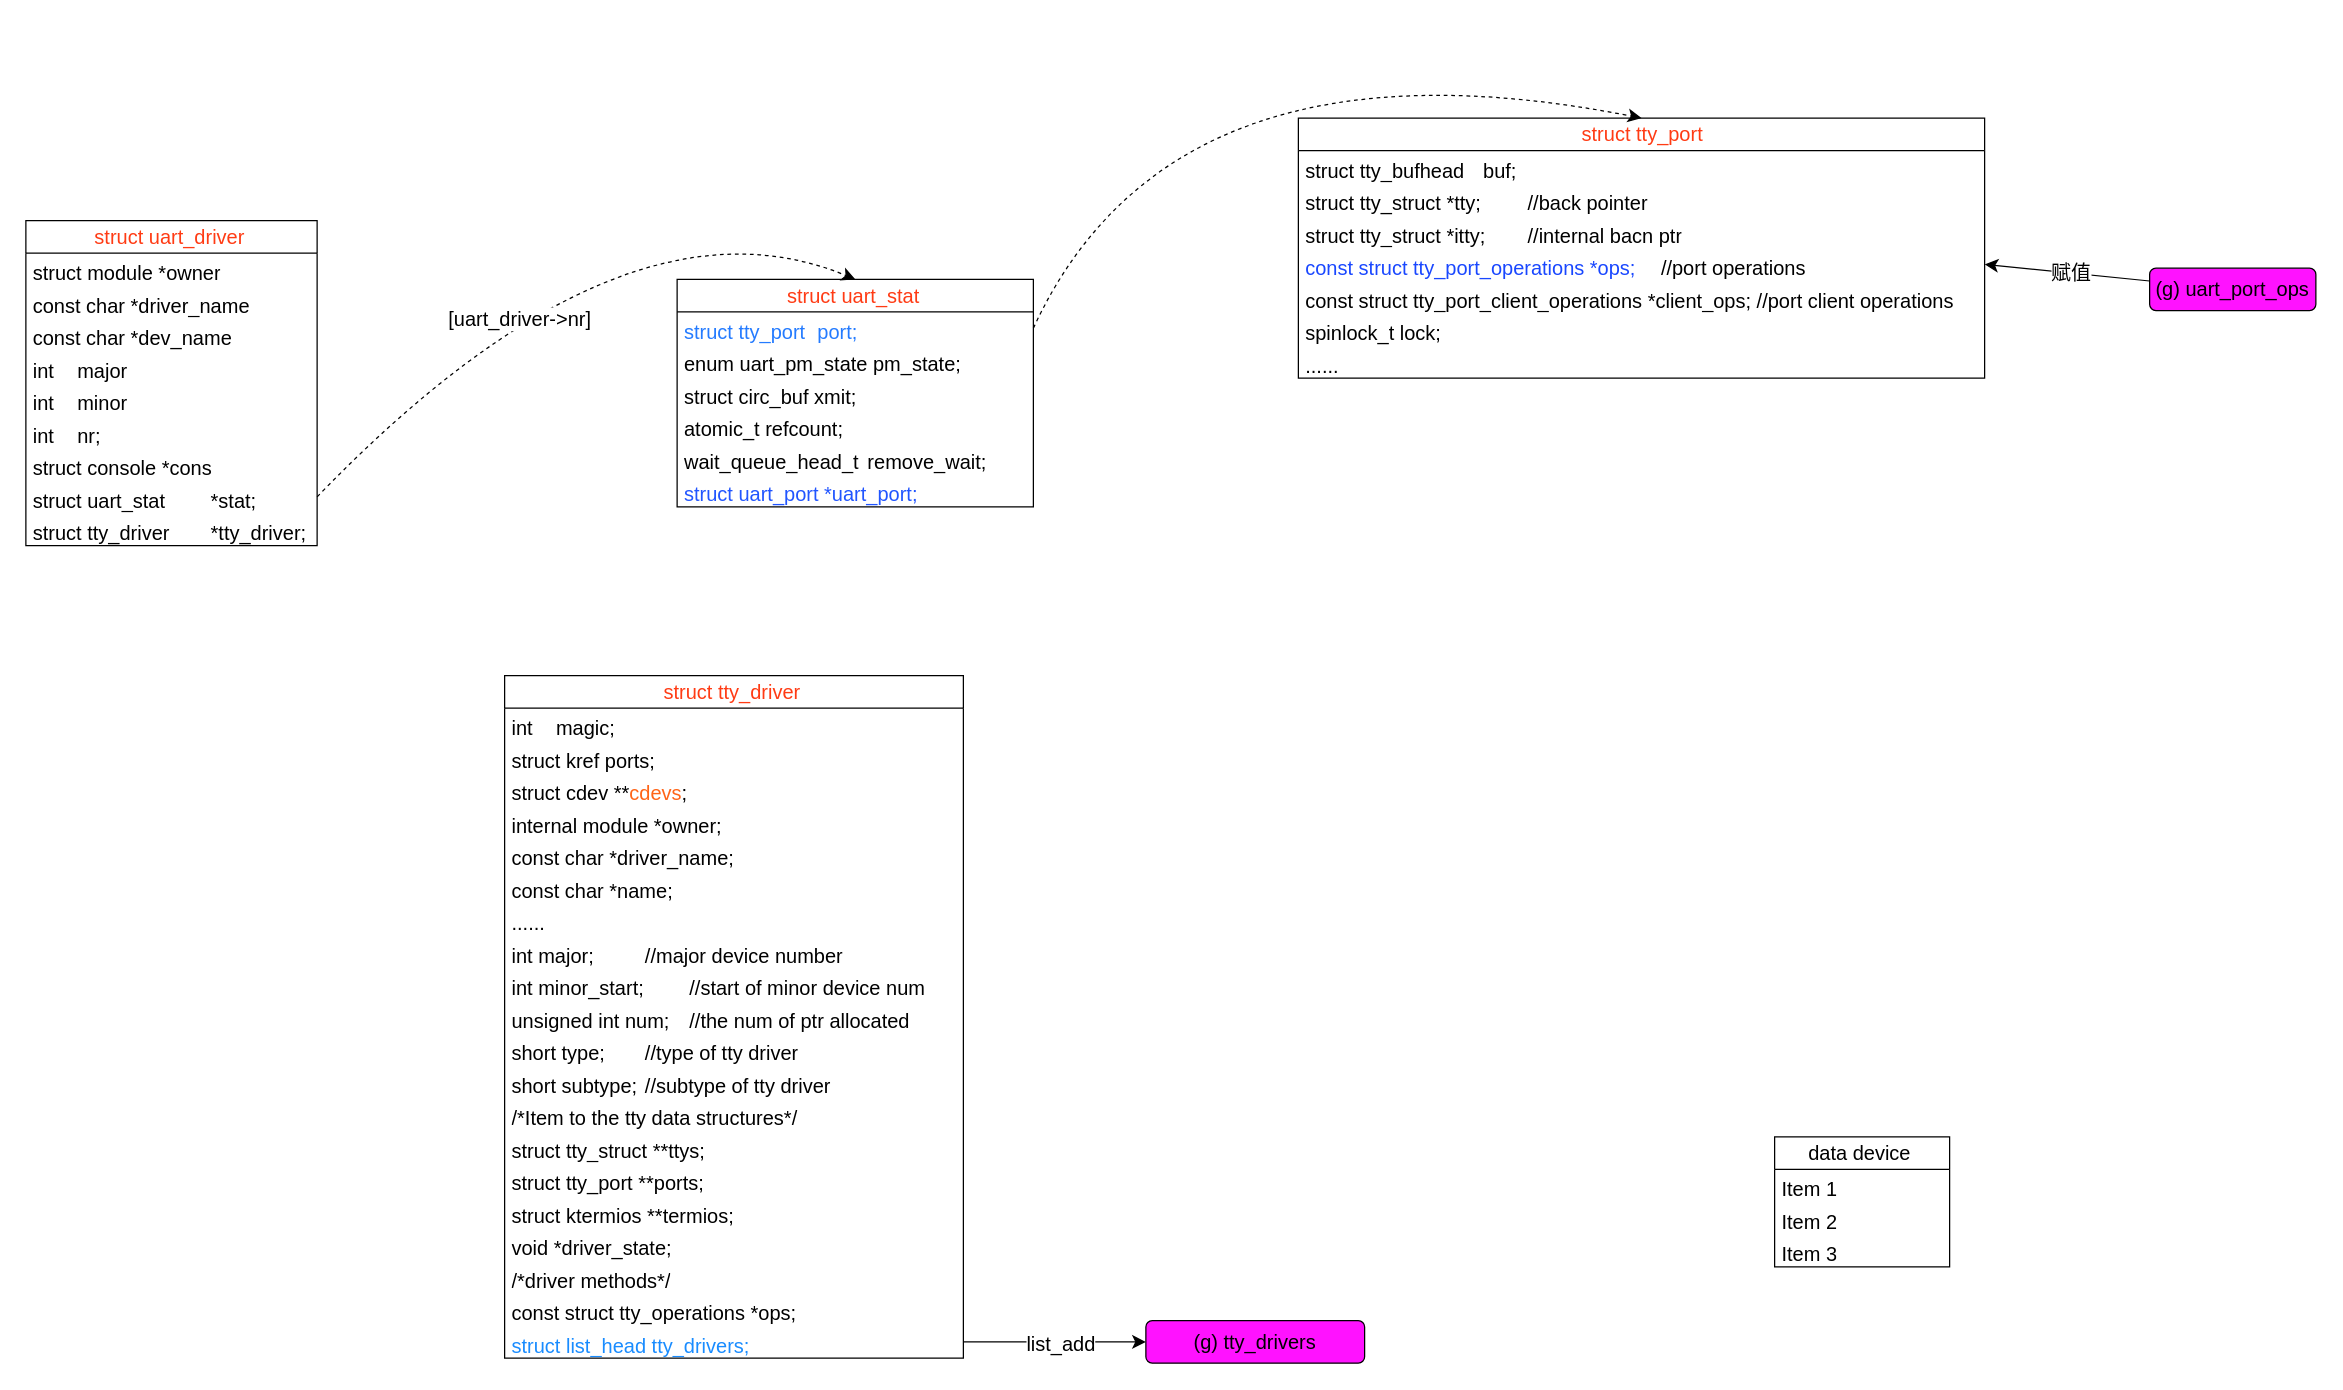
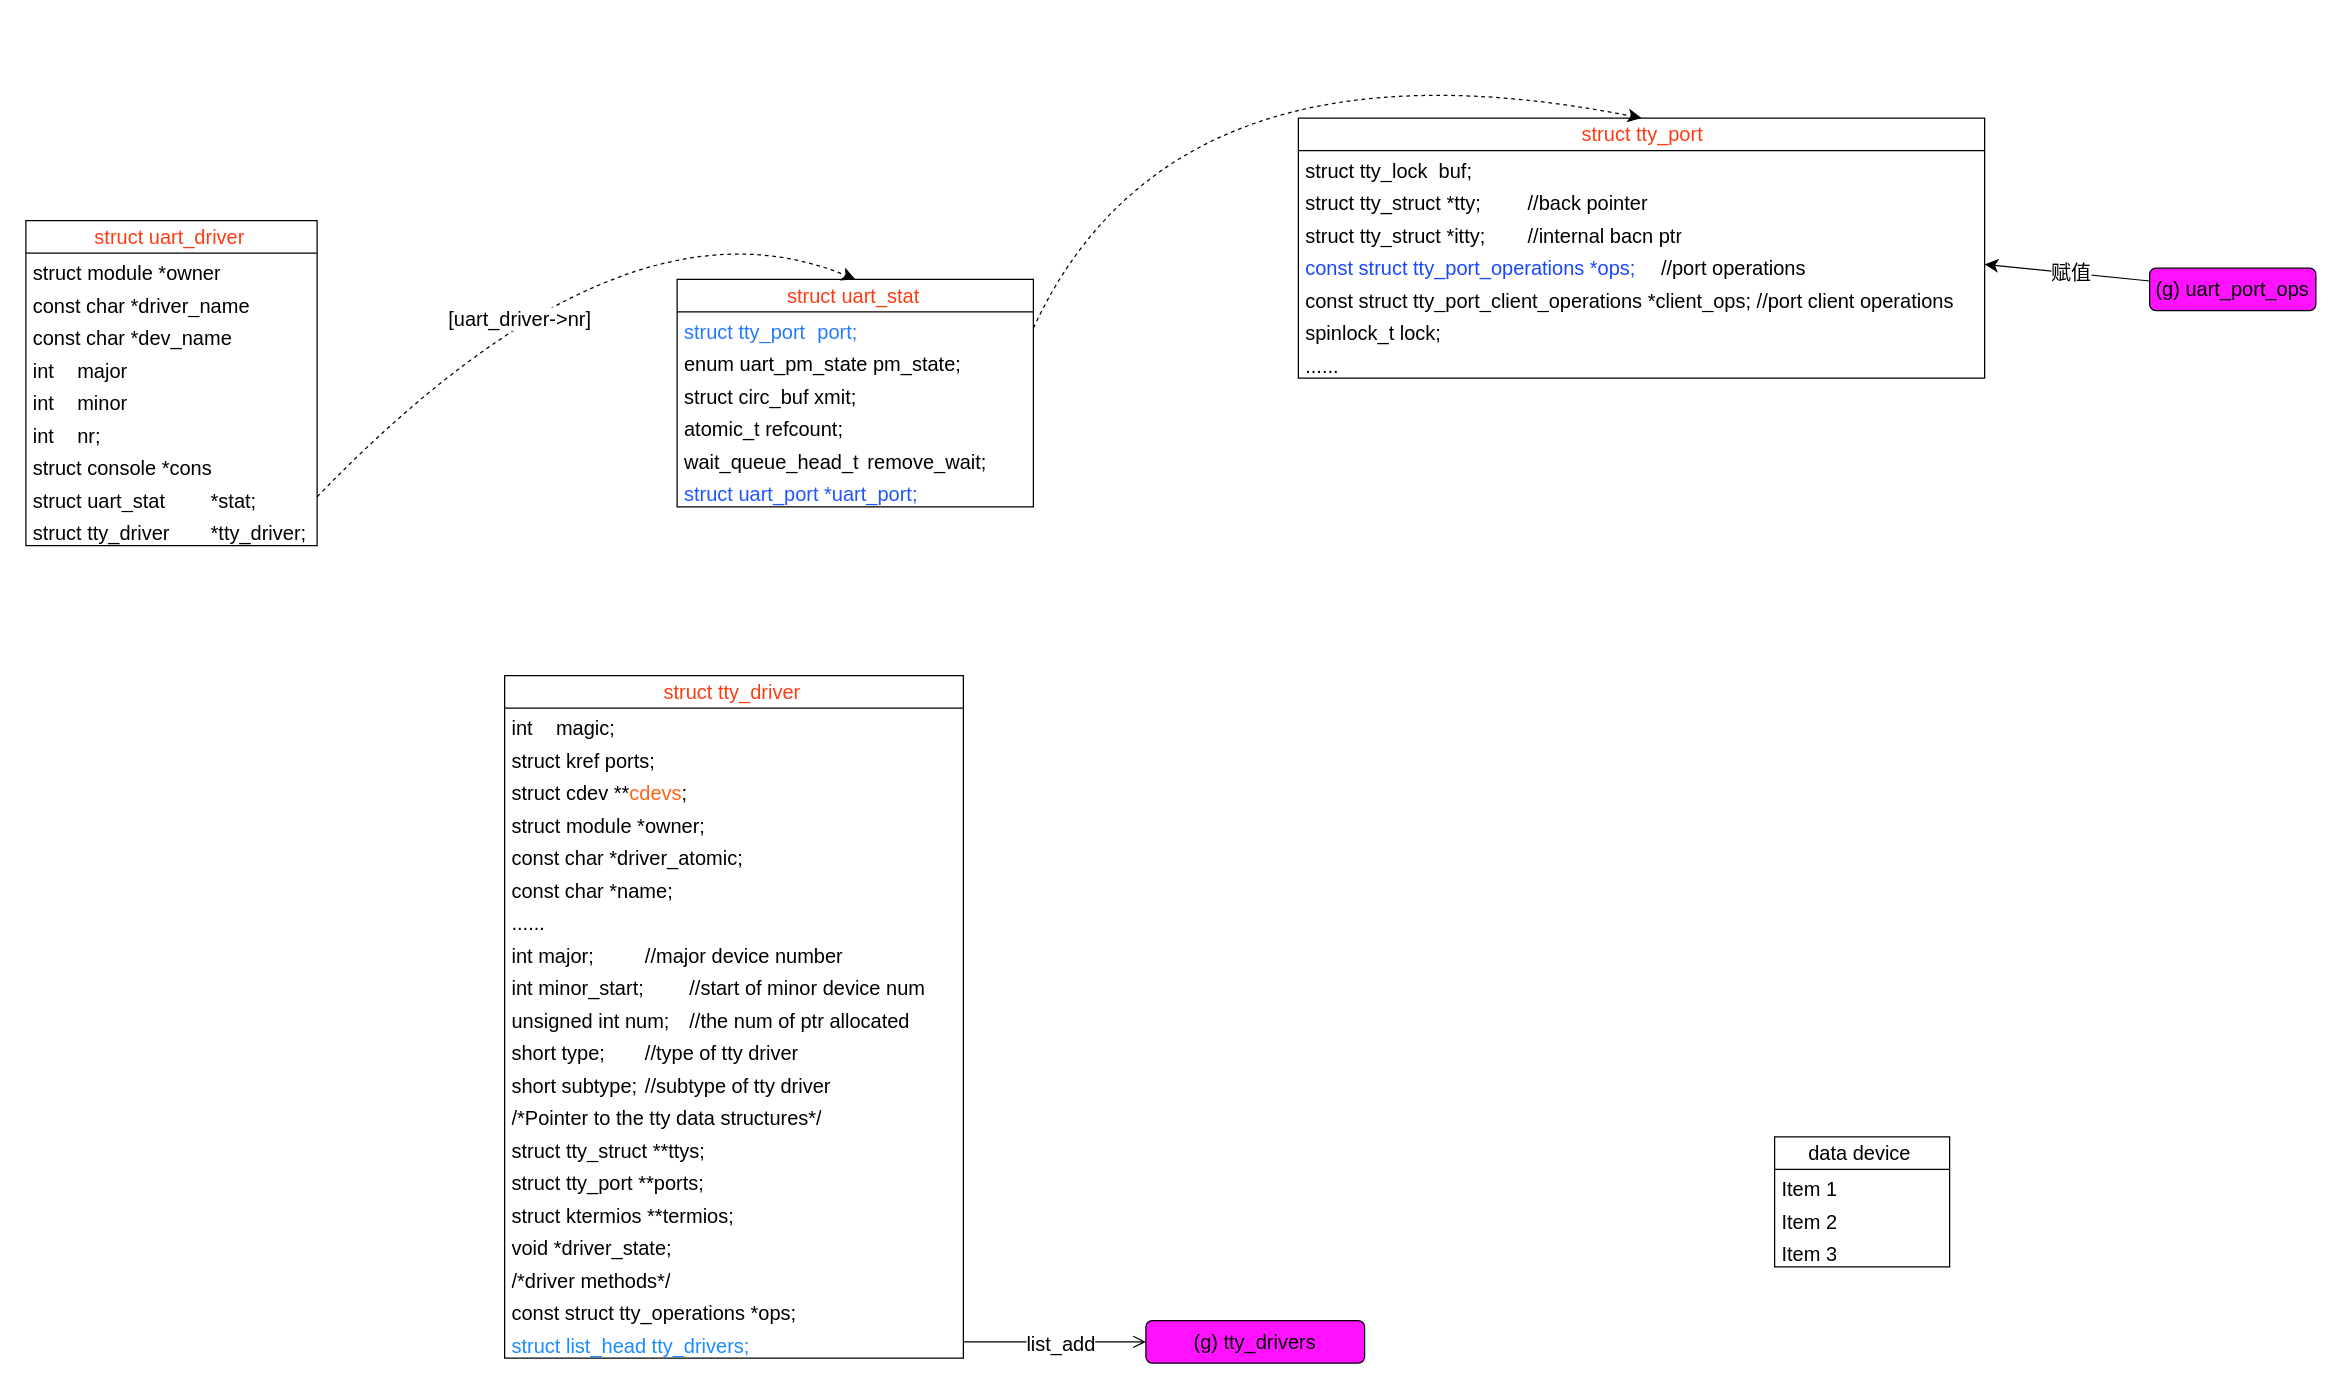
node "struct tty_bufhead buf;": label "struct tty_bufhead buf;" -> "struct tty_lock buf;"
node "internal module *owner;": label "internal module *owner;" -> "struct module *owner;"
node "const char *driver_name;": label "const char *driver_name;" -> "const char *driver_atomic;"
node "/*Item to the tty data structures*/": label "/*Item to the tty data structures*/" -> "/*Pointer to the tty data structures*/"
edge "struct list_head tty_drivers;" -> "(g) tty_drivers": arrowhead classic -> open
